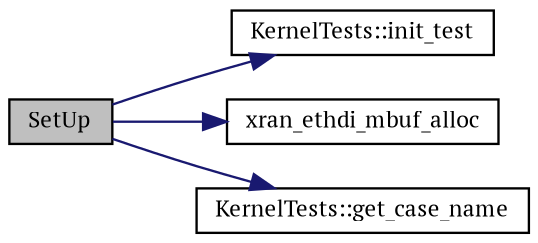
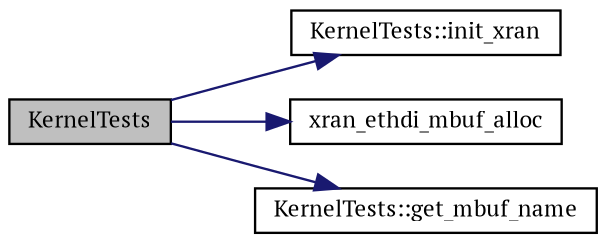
node "KernelTests::init_test": label "KernelTests::init_test" -> "KernelTests::init_xran"
node "SetUp": label "SetUp" -> "KernelTests"
node "KernelTests::get_case_name": label "KernelTests::get_case_name" -> "KernelTests::get_mbuf_name"
